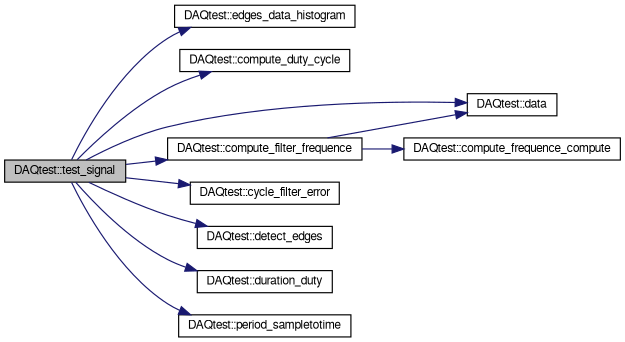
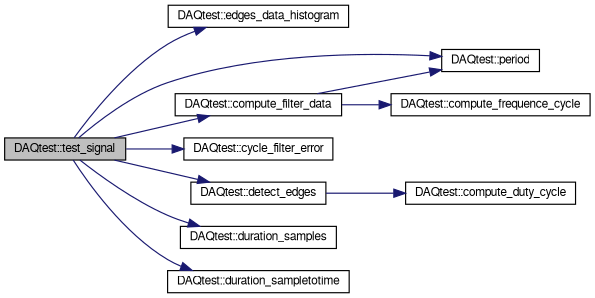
node "DAQtest::data": label "DAQtest::data" -> "DAQtest::period"
edge "DAQtest::test_signal" -> "DAQtest::compute_duty_cycle": now "DAQtest::detect_edges" -> "DAQtest::compute_duty_cycle"
node "DAQtest::compute_filter_frequence": label "DAQtest::compute_filter_frequence" -> "DAQtest::compute_filter_data"
node "DAQtest::compute_frequence_compute": label "DAQtest::compute_frequence_compute" -> "DAQtest::compute_frequence_cycle"
node "DAQtest::duration_duty": label "DAQtest::duration_duty" -> "DAQtest::duration_samples"
node "DAQtest::period_sampletotime": label "DAQtest::period_sampletotime" -> "DAQtest::duration_sampletotime"
